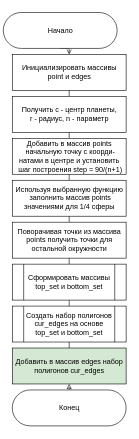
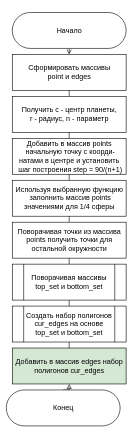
node "Начало": moved (60, 30) -> (69, 30)
node "Инициализировать массивы point и edges": label "Инициализировать массивы point и edges" -> "Сформировать массивы point и edges"
node "Сформировать массивы top_set и bottom_set": label "Сформировать массивы top_set и bottom_set" -> "Поворачивая массивы top_set и bottom_set"
node "Конец": moved (69, 408) -> (63, 408)
